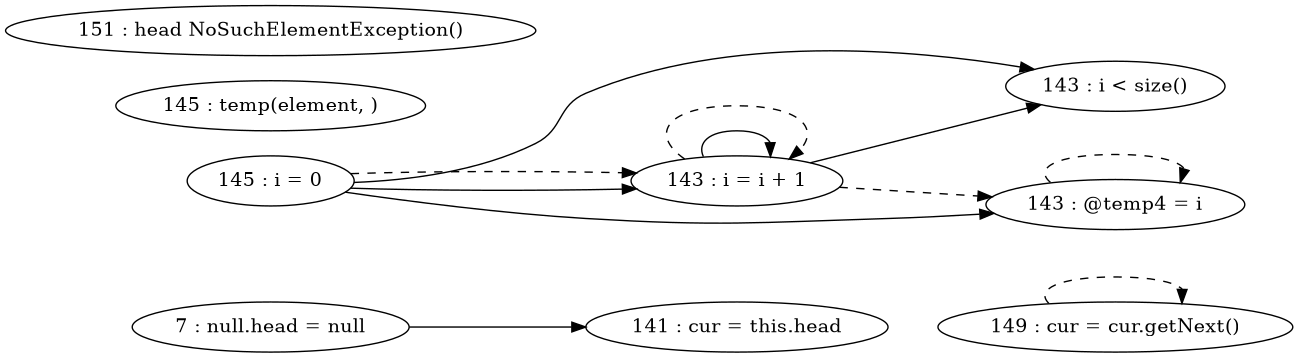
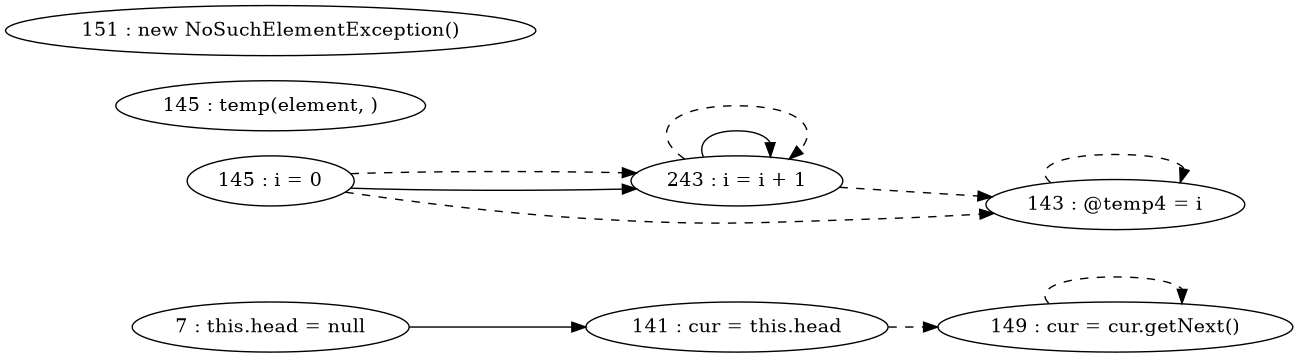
node "151 : head NoSuchElementException()": label "151 : head NoSuchElementException()" -> "151 : new NoSuchElementException()"
node "143 : i < size()": removed
node "143 : i = i + 1": label "143 : i = i + 1" -> "243 : i = i + 1"
edge "145 : i = 0" -> "143 : @temp4 = i": style solid -> dashed
node "7 : null.head = null": label "7 : null.head = null" -> "7 : this.head = null"
edge "141 : cur = this.head" -> "149 : cur = cur.getNext()": added
